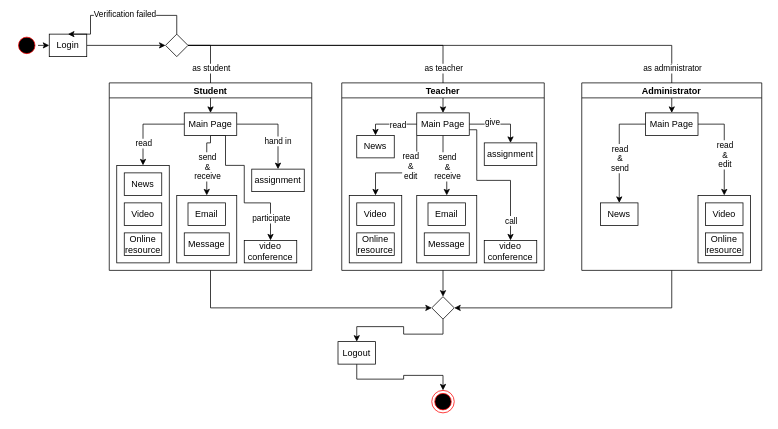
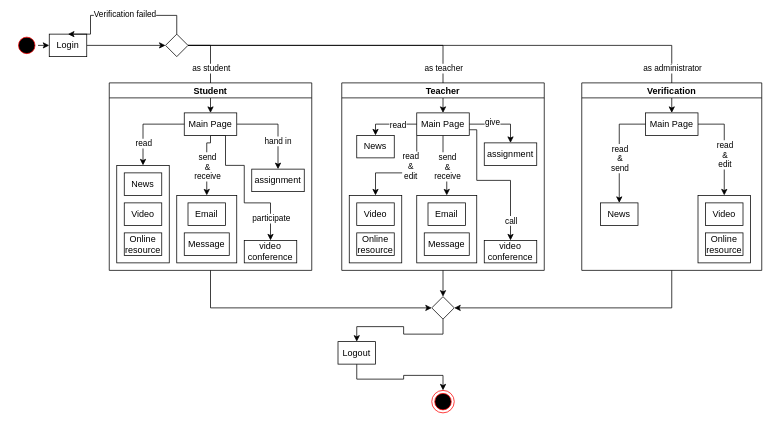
node "Administrator": label "Administrator" -> "Verification"
